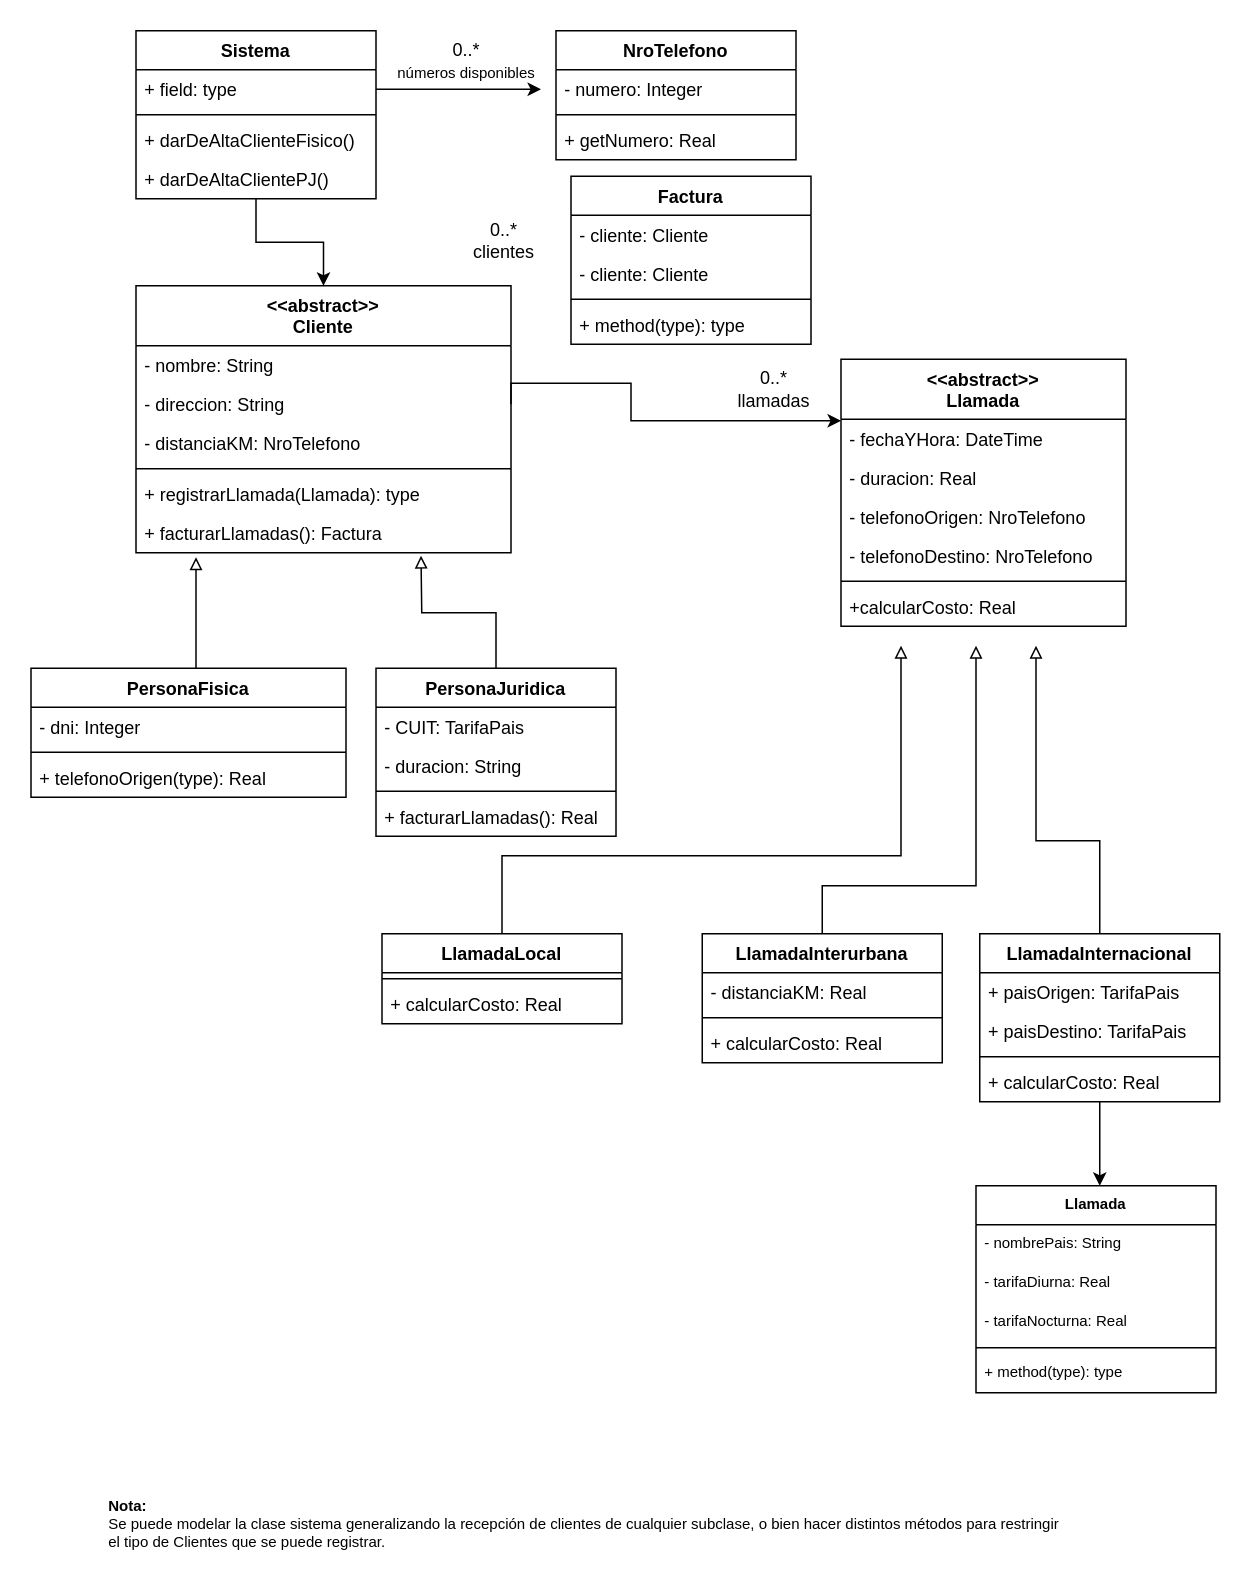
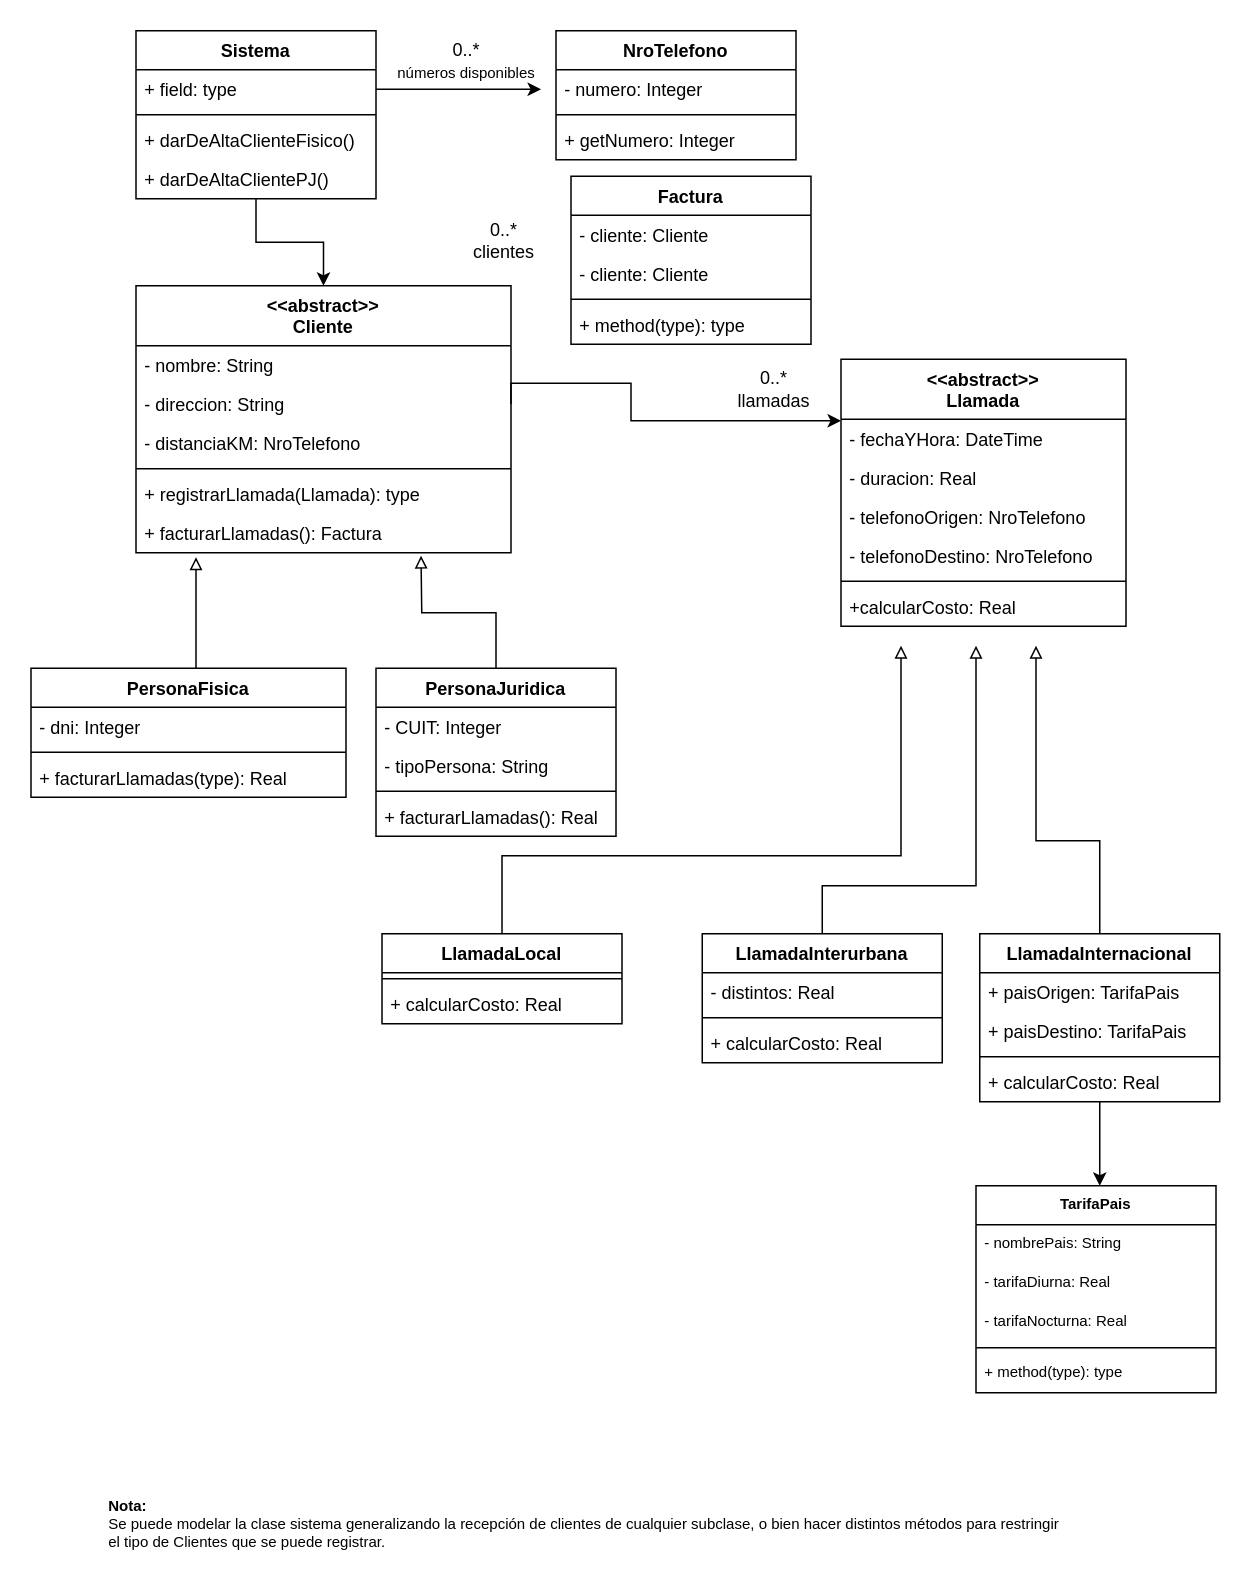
node "+ getNumero: Real": label "+ getNumero: Real" -> "+ getNumero: Integer"
node "- CUIT: TarifaPais": label "- CUIT: TarifaPais" -> "- CUIT: Integer"
node "- duracion: String": label "- duracion: String" -> "- tipoPersona: String"
node "+ telefonoOrigen(type): Real": label "+ telefonoOrigen(type): Real" -> "+ facturarLlamadas(type): Real"
node "- distanciaKM: Real": label "- distanciaKM: Real" -> "- distintos: Real"
node "Llamada": label "Llamada" -> "TarifaPais"
